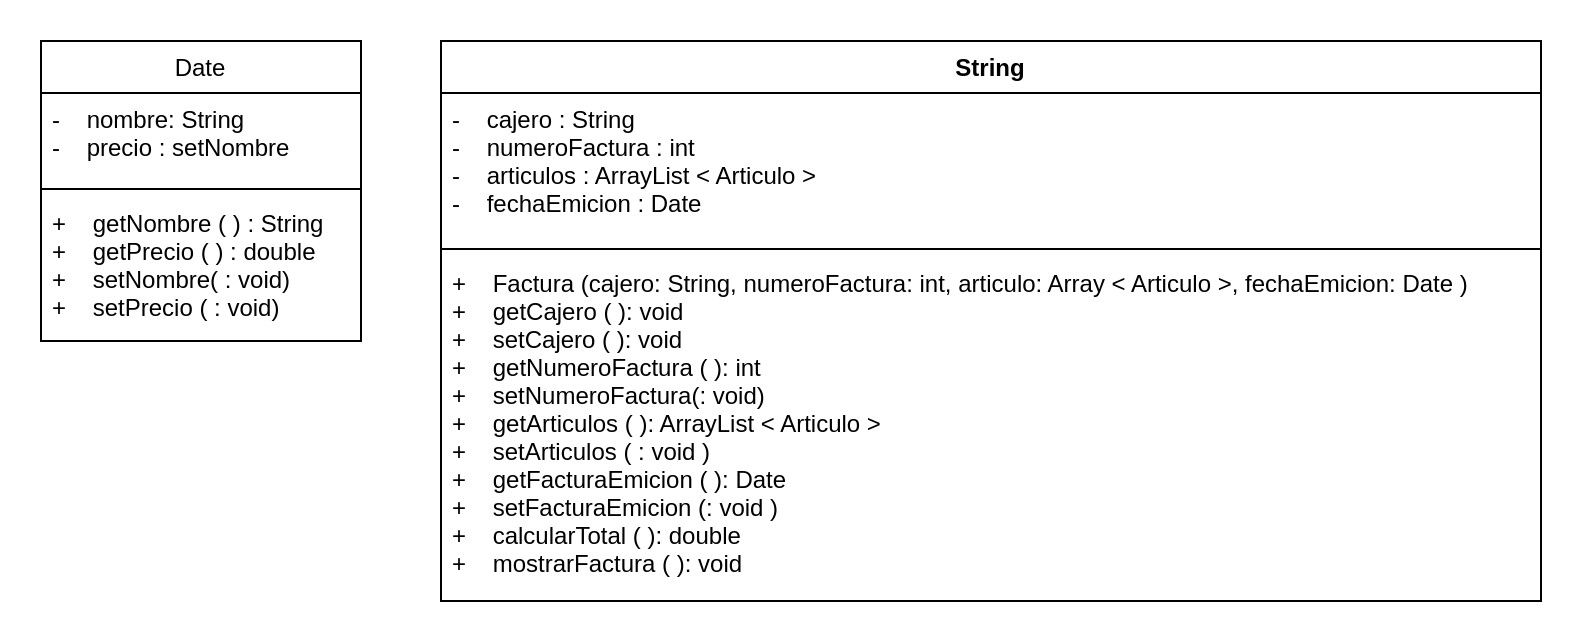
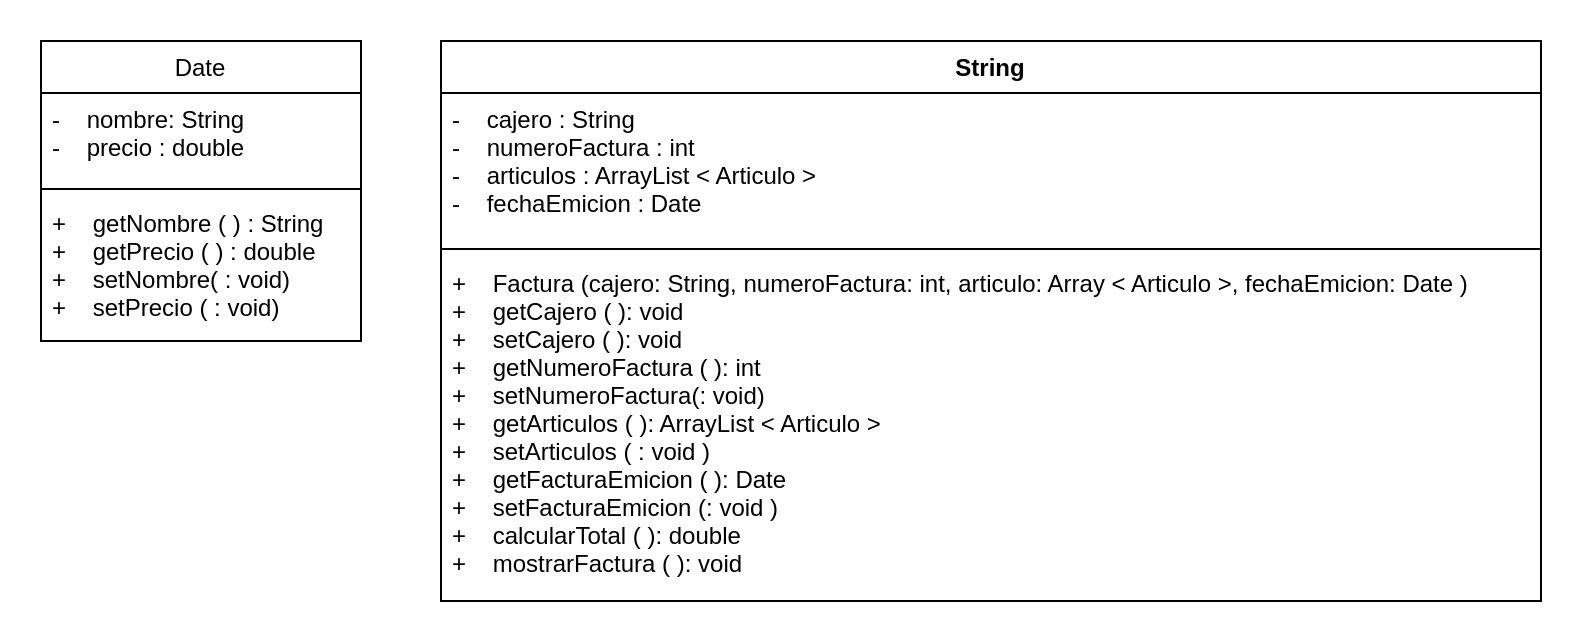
node "- nombre: String - precio : setNombre": label "- nombre: String - precio : setNombre" -> "- nombre: String - precio : double"
